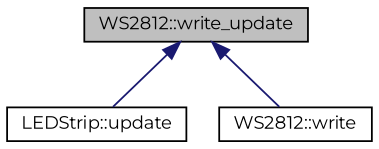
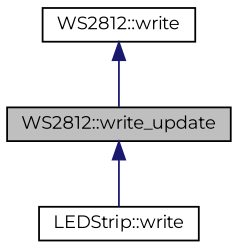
edge "WS2812::write" -> "WS2812::write_update": reversed
node "LEDStrip::update": label "LEDStrip::update" -> "LEDStrip::write"
